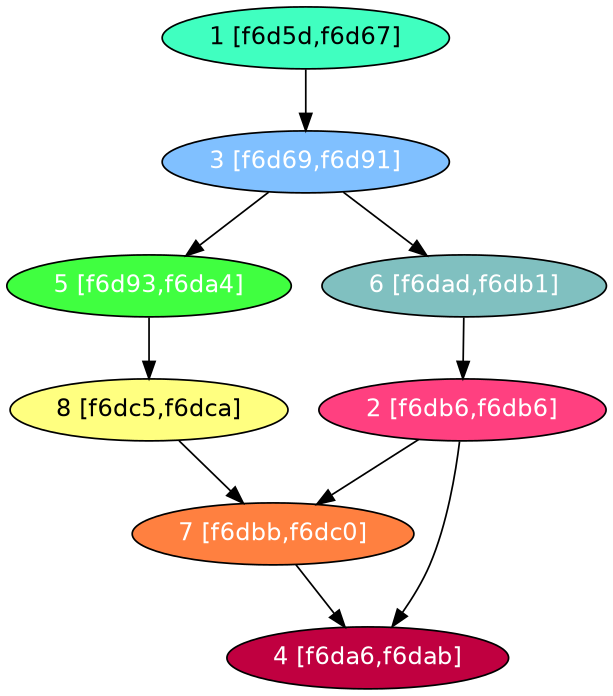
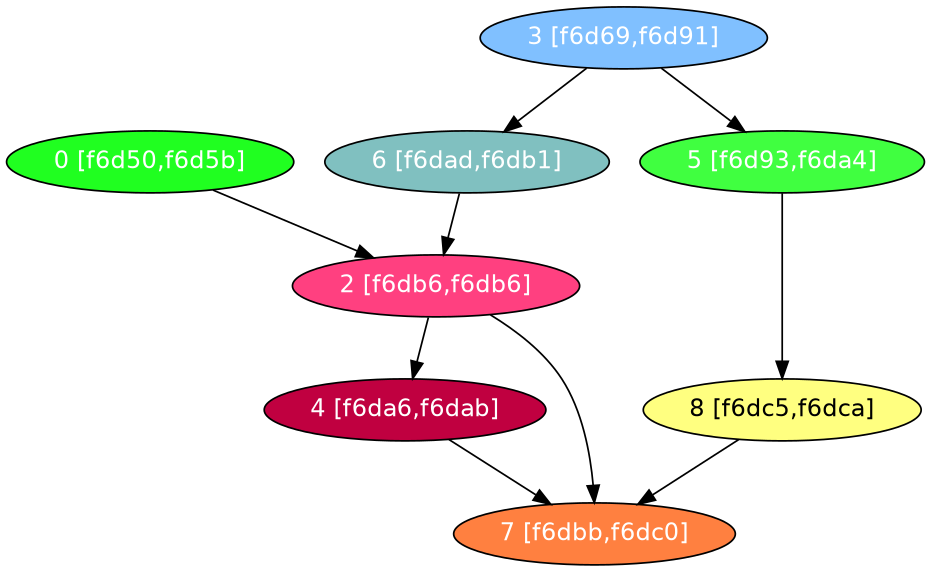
node "1 [f6d5d,f6d67]": removed
node "0 [f6d50,f6d5b]": added
edge "7 [f6dbb,f6dc0]" -> "4 [f6da6,f6dab]": reversed
